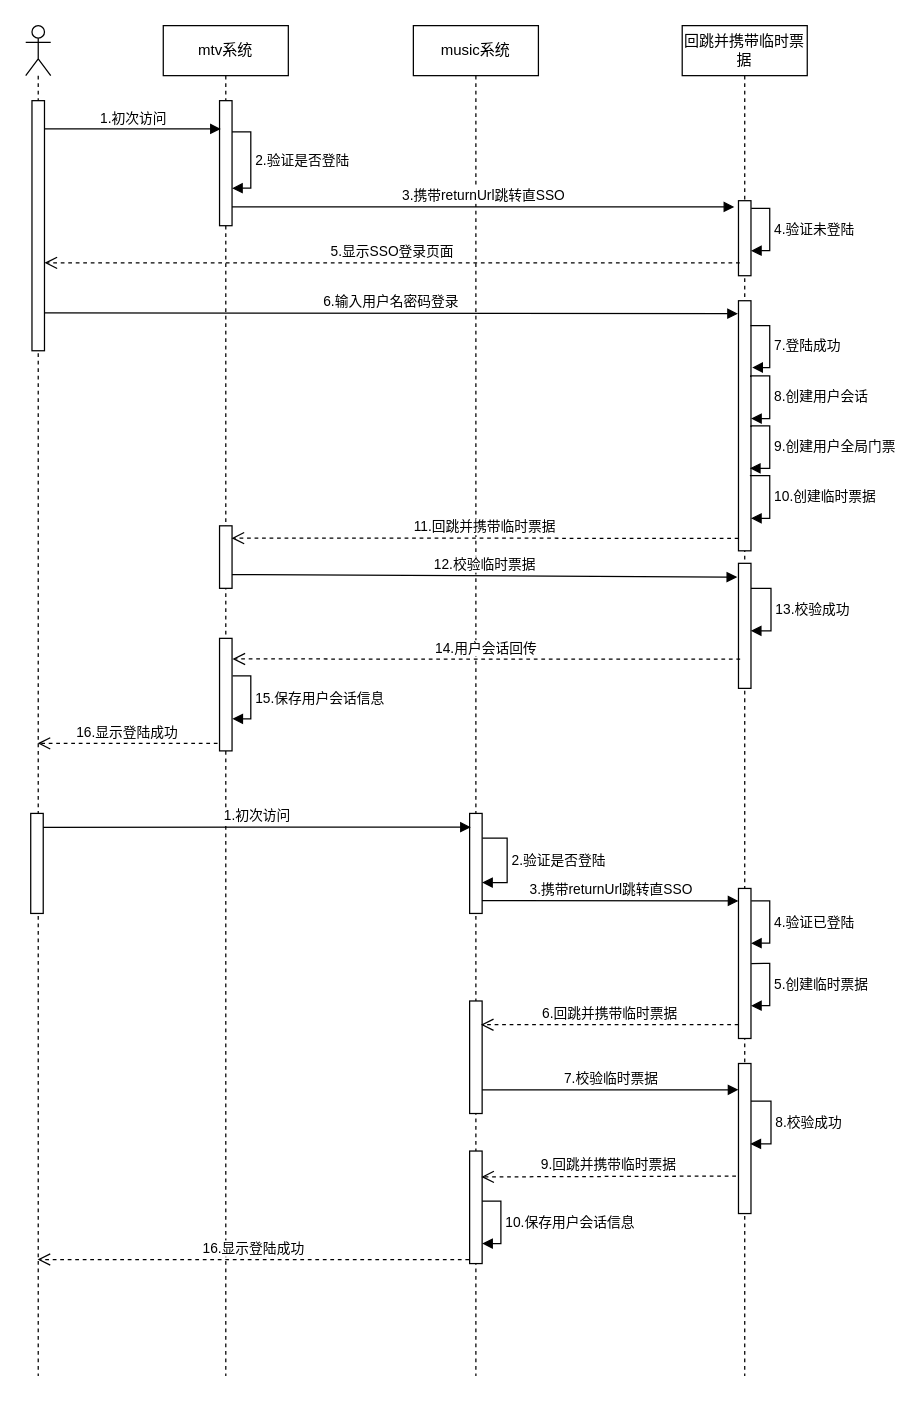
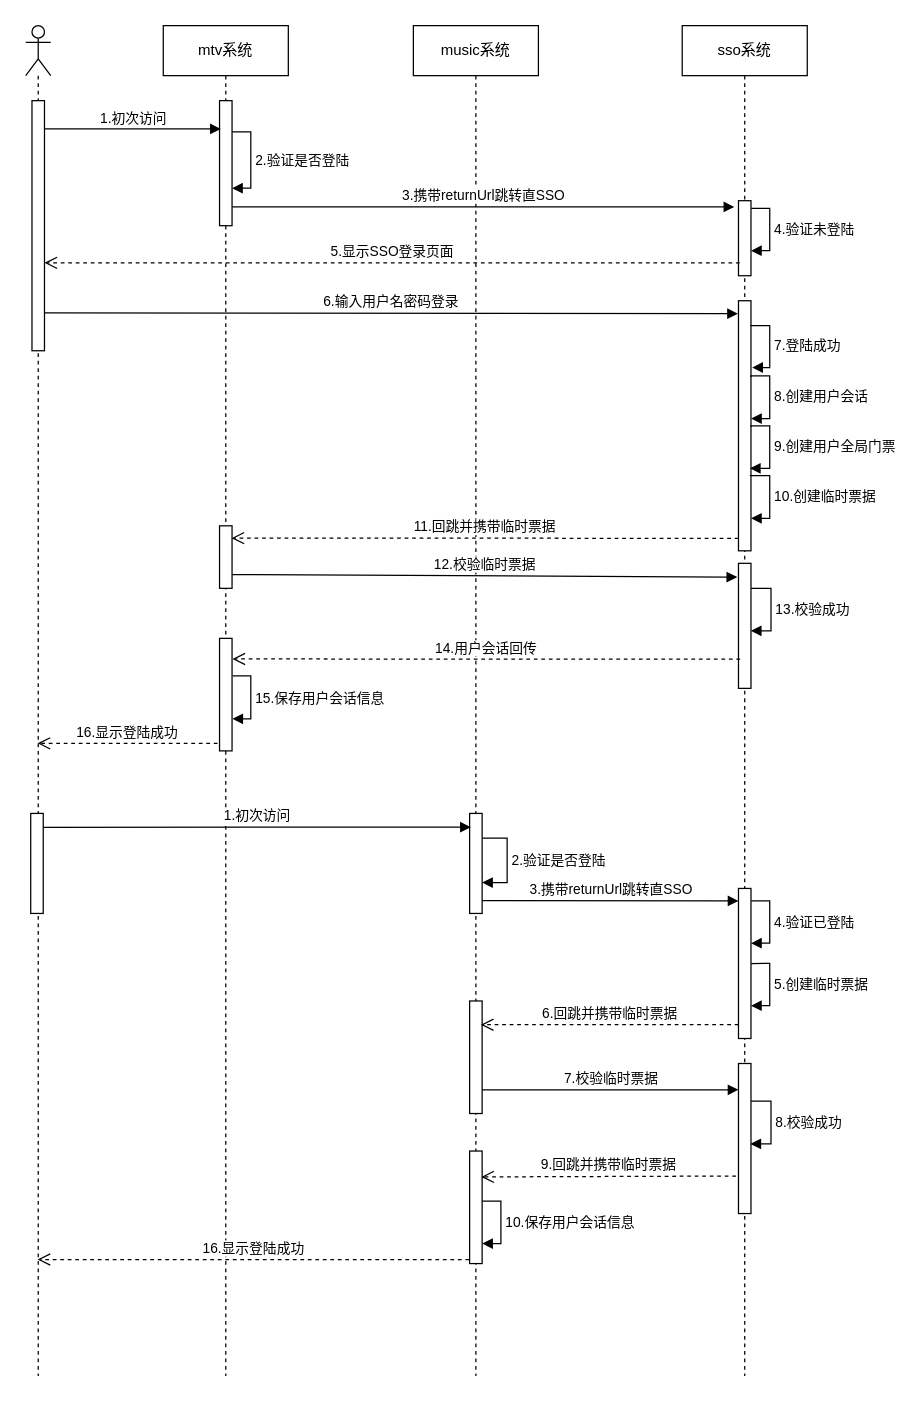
node "回跳并携带临时票据": label "回跳并携带临时票据" -> "sso系统"
